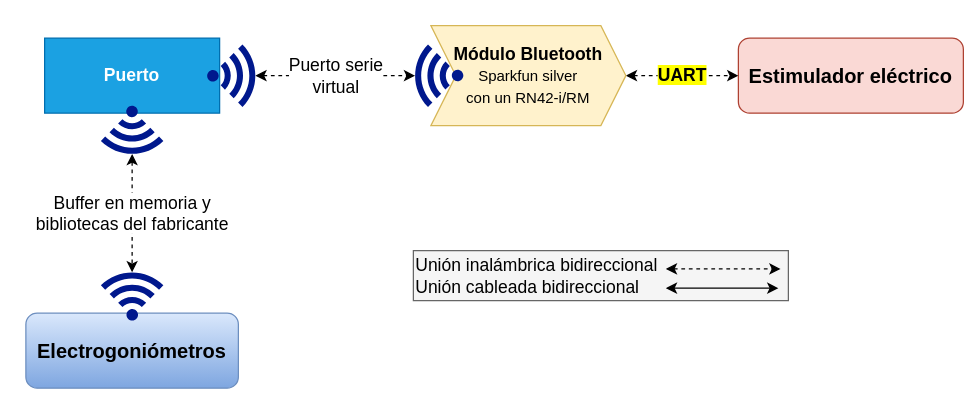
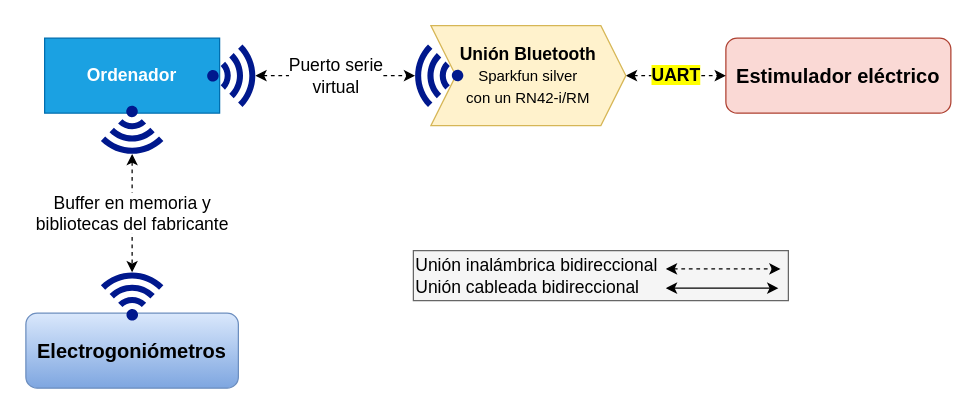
node "Puerto": label "Puerto" -> "Ordenador"
node "Módulo Bluetooth Sparkfun silver con un RN42-i/RM": label "Módulo Bluetooth Sparkfun silver con un RN42-i/RM" -> "Unión Bluetooth Sparkfun silver con un RN42-i/RM"
node "Estimulador eléctrico": moved (851, 76) -> (838, 76)
